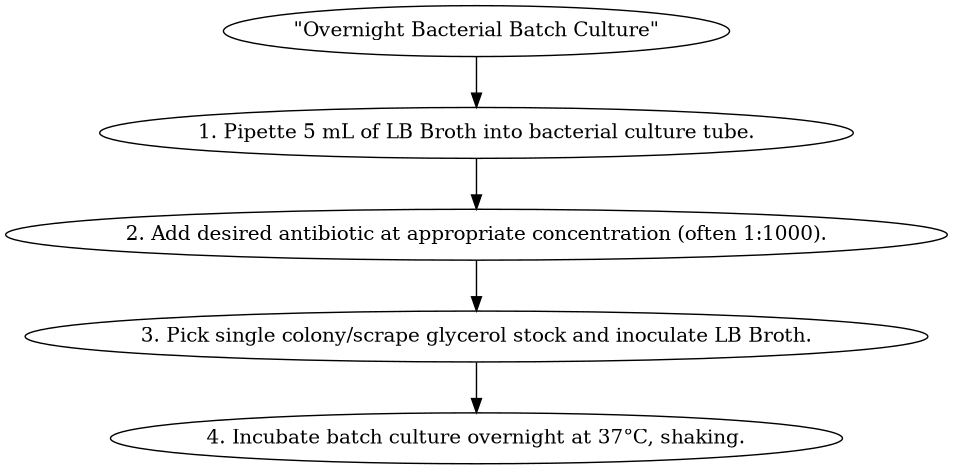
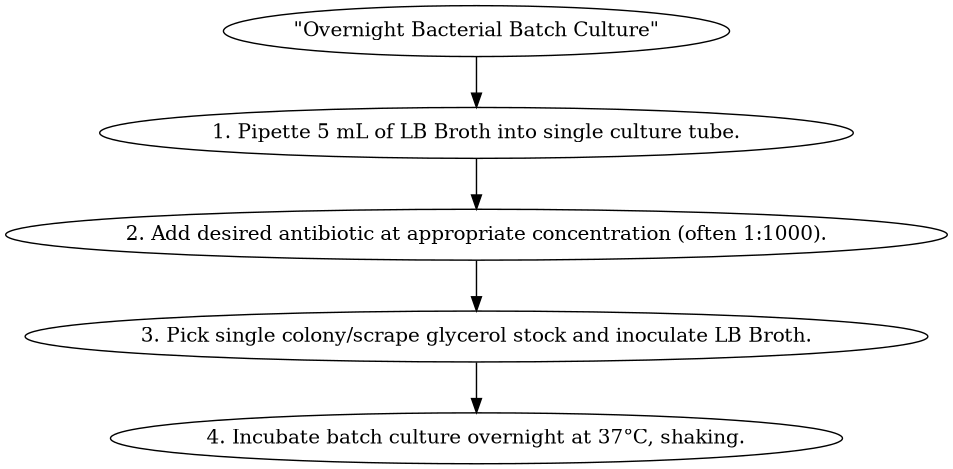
node "1. Pipette 5 mL of LB Broth into bacterial culture tube.": label "1. Pipette 5 mL of LB Broth into bacterial culture tube." -> "1. Pipette 5 mL of LB Broth into single culture tube."
